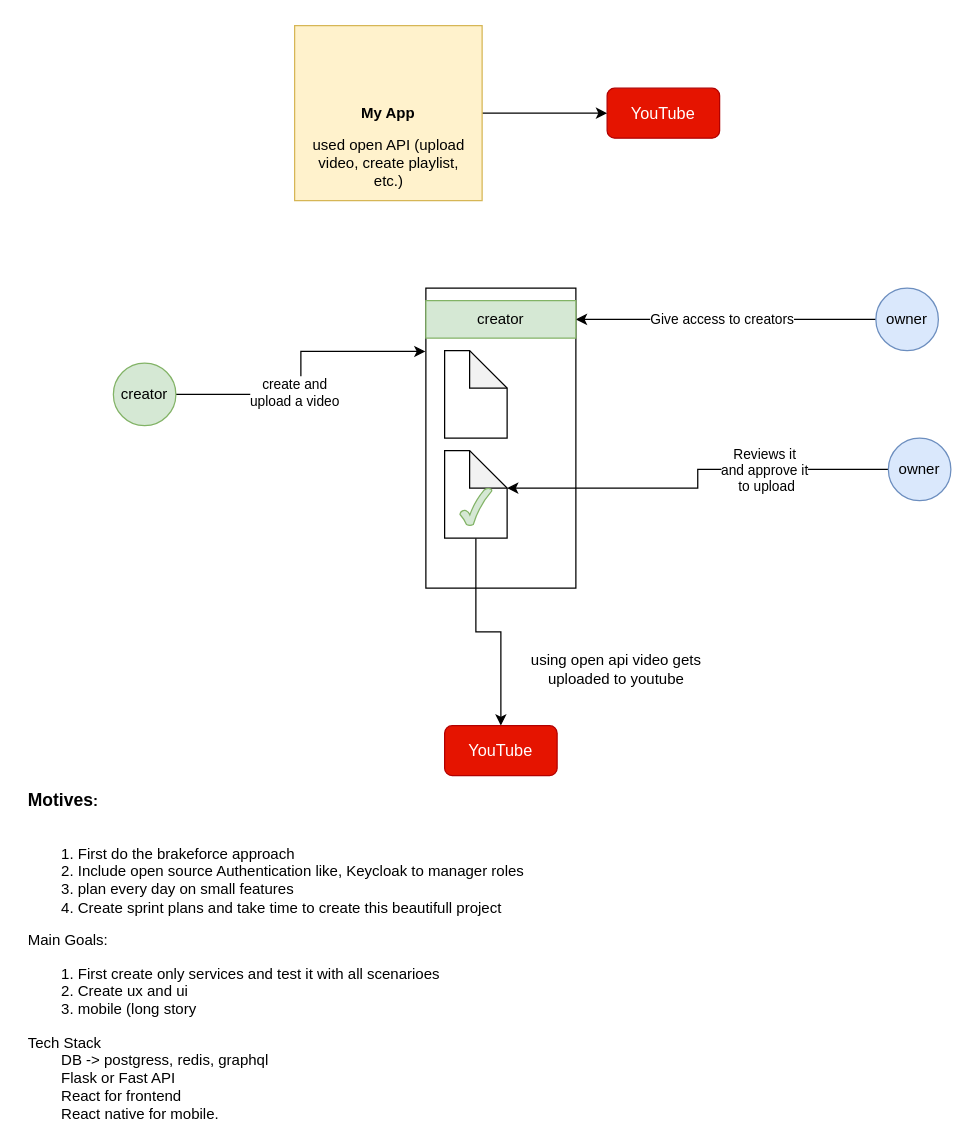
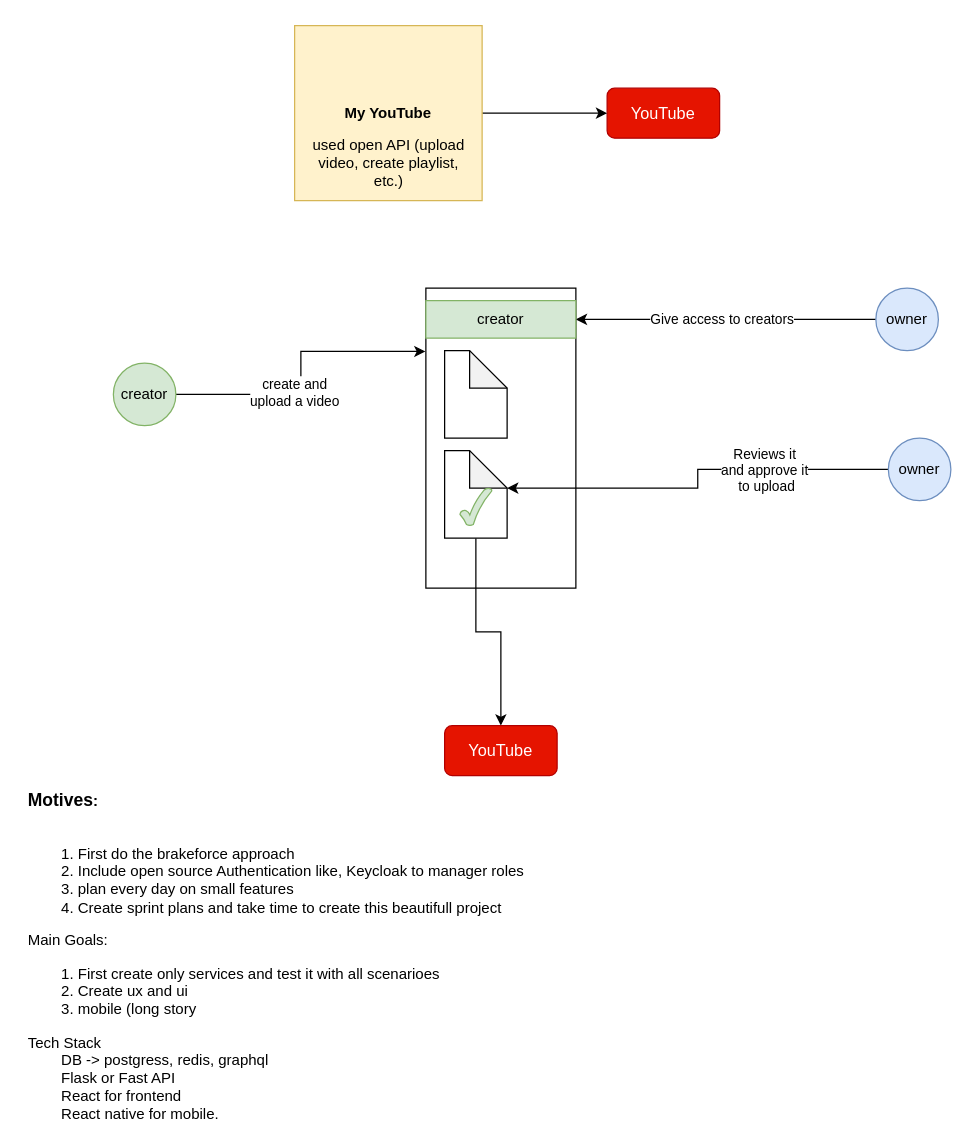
node "My App": label "My App" -> "My YouTube"
node "using open api video gets uploaded to youtube": removed
